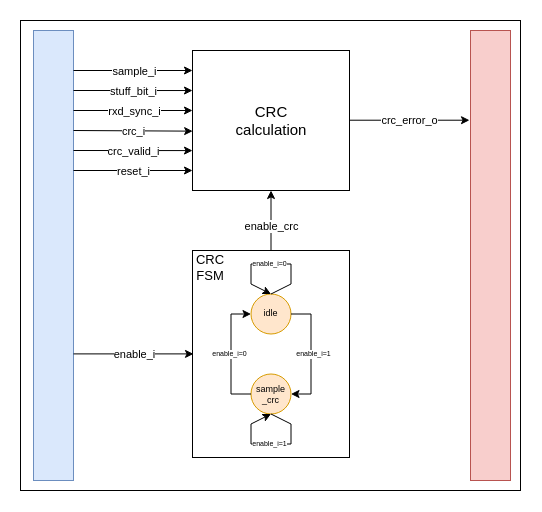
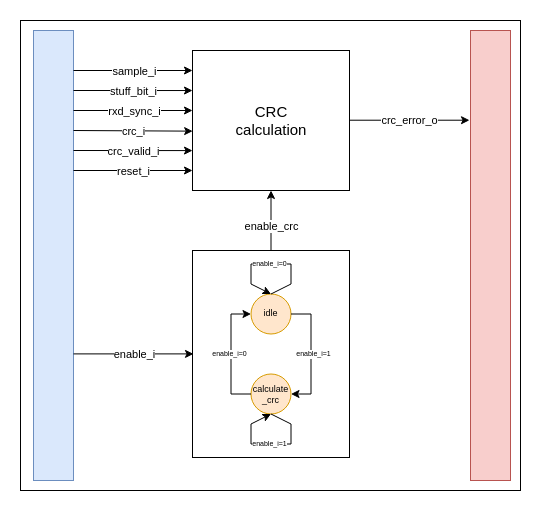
node "CRC FSM": removed
node "sample _crc": label "sample _crc" -> "calculate _crc"
